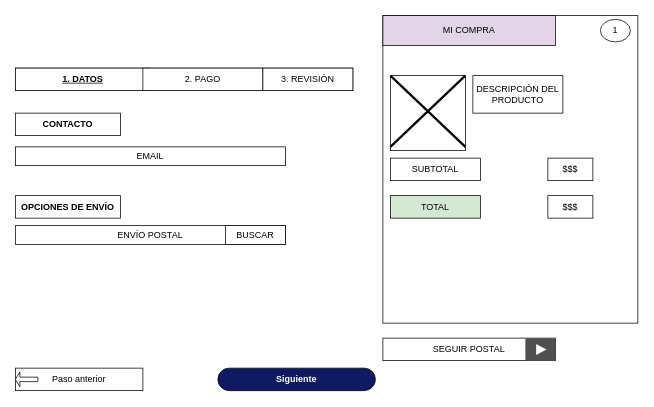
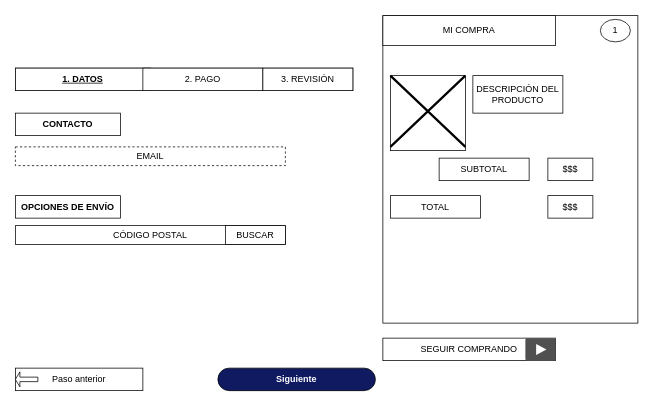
node "MI COMPRA": fillcolor #e1d5e7 -> #ffffff
node "EMAIL": style solid -> dashed
node "SUBTOTAL": moved (435, 169) -> (484, 169)
node "TOTAL": fillcolor #d5e8d4 -> #ffffff
node "ENVÍO POSTAL": label "ENVÍO POSTAL" -> "CÓDIGO POSTAL"
node "SEGUIR POSTAL": label "SEGUIR POSTAL" -> "SEGUIR COMPRANDO"
